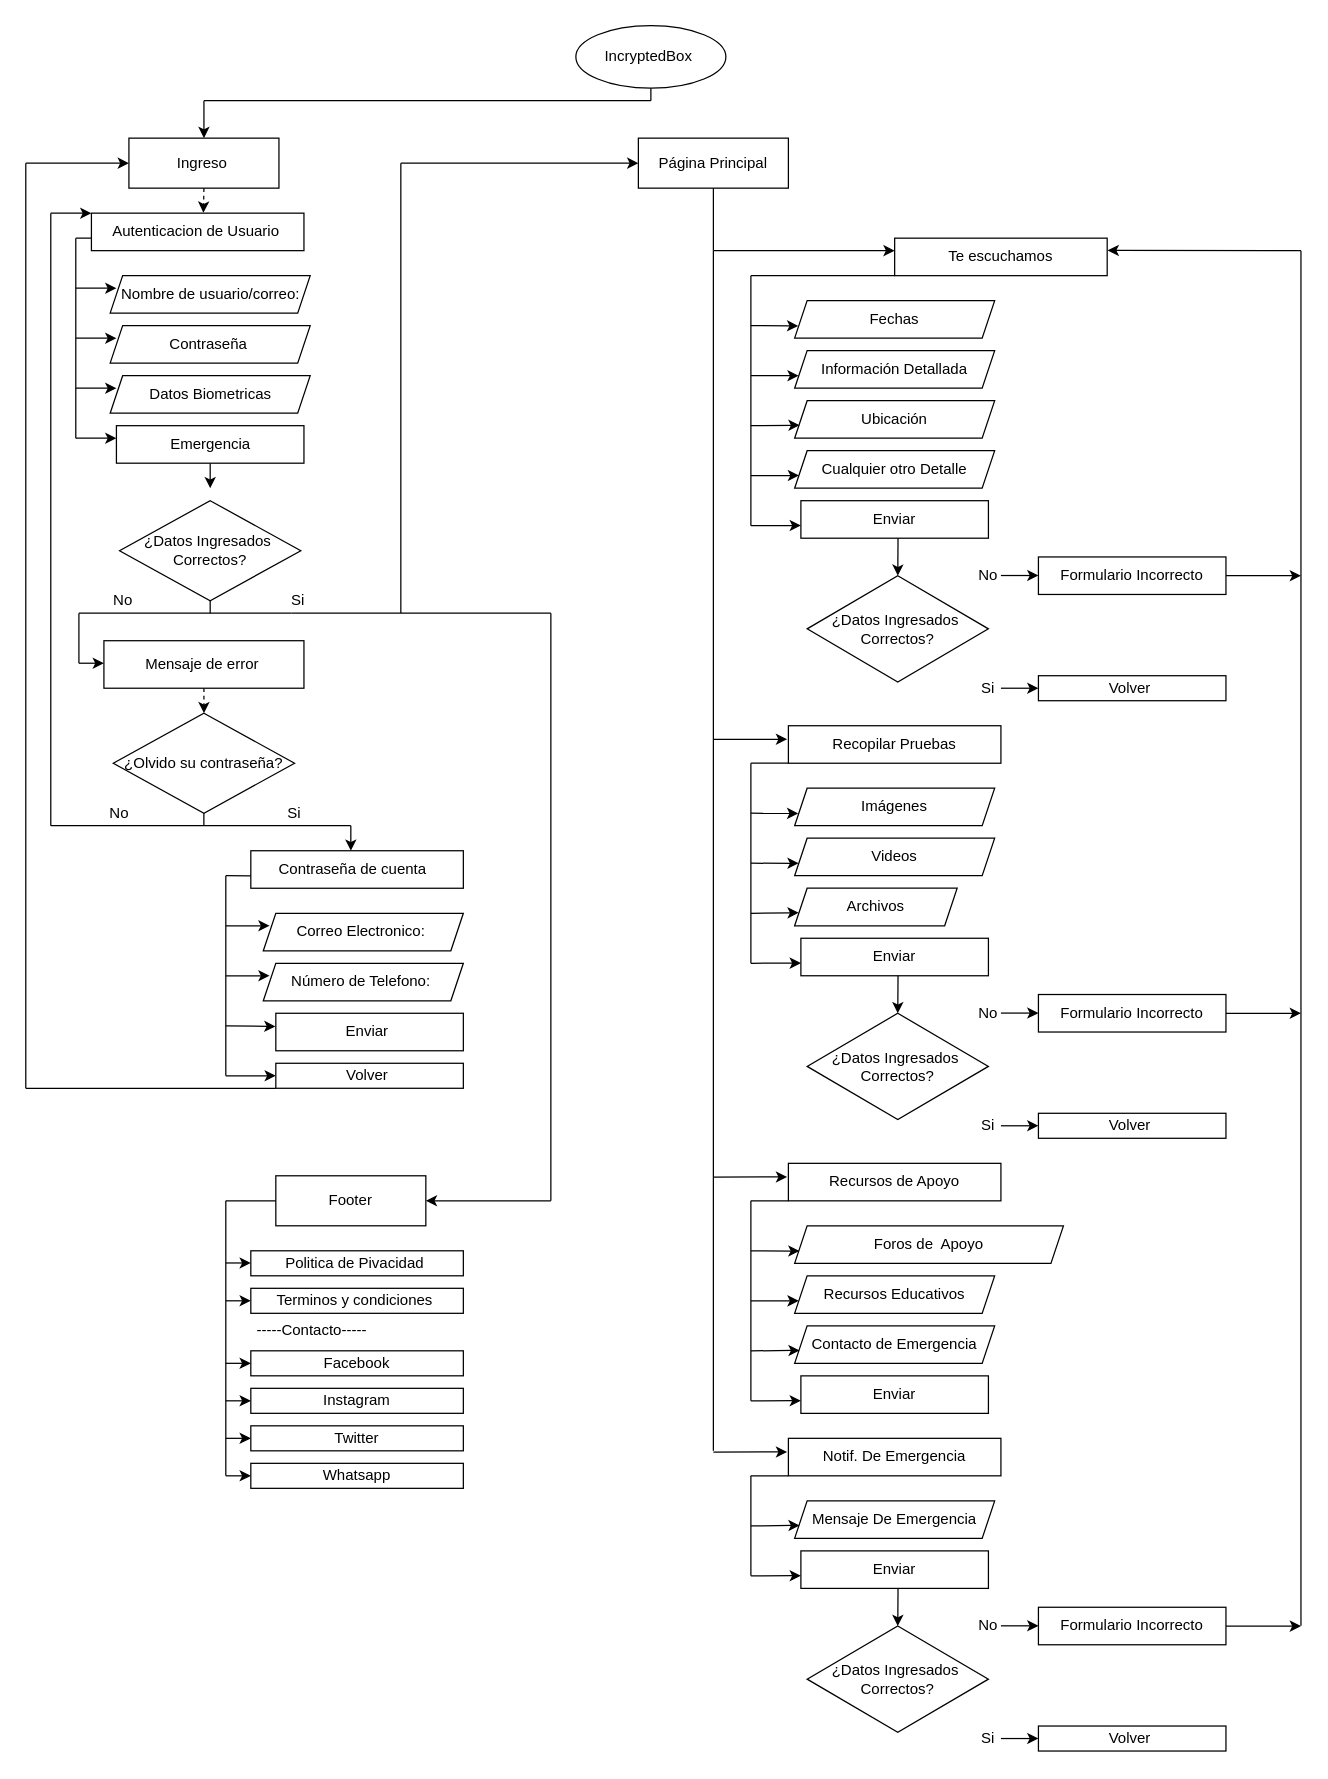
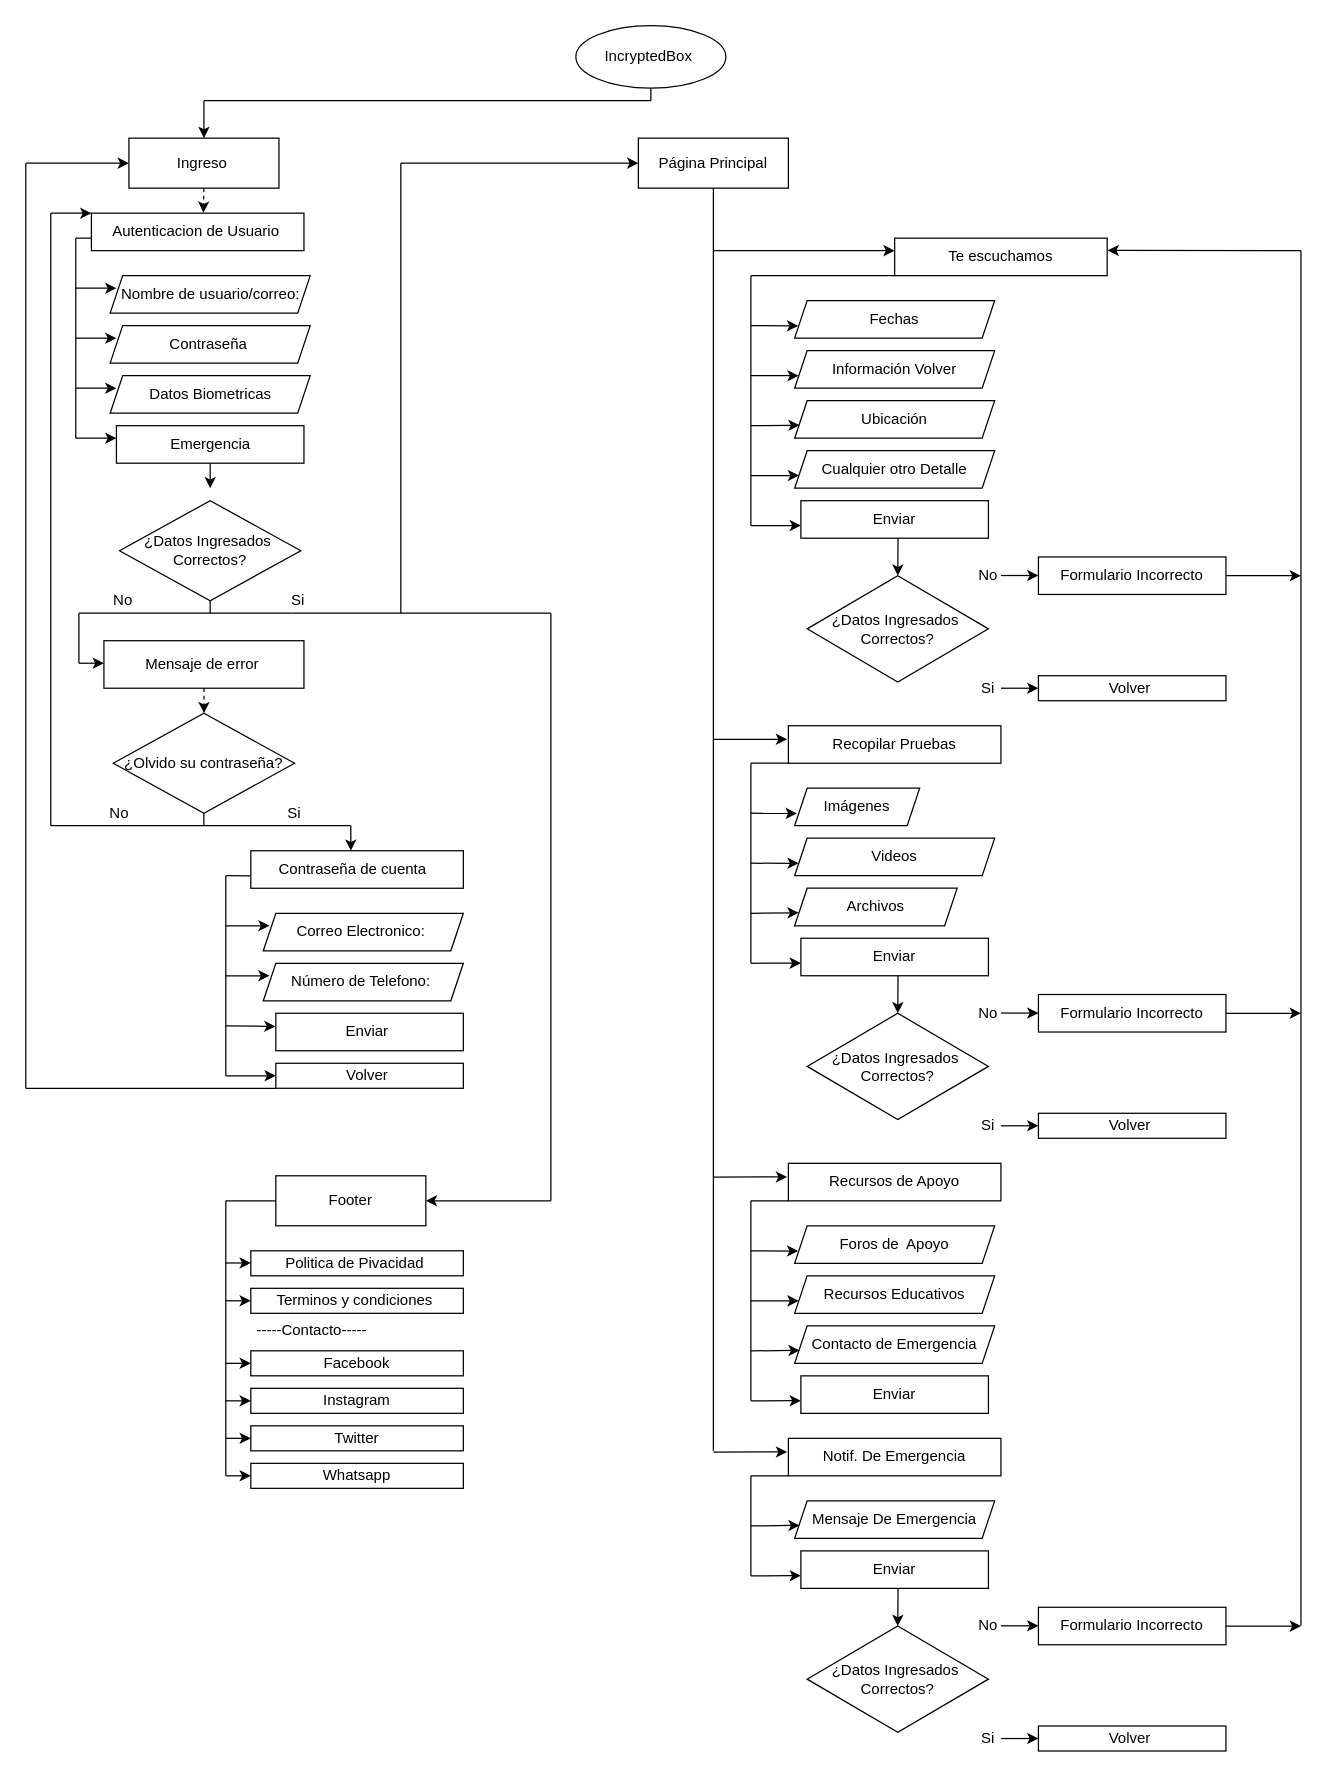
node "Información Detallada": label "Información Detallada" -> "Información Volver"
node "Imágenes": size 200x38 -> 125x38
node "Foros de Apoyo": size 269x38 -> 200x38
